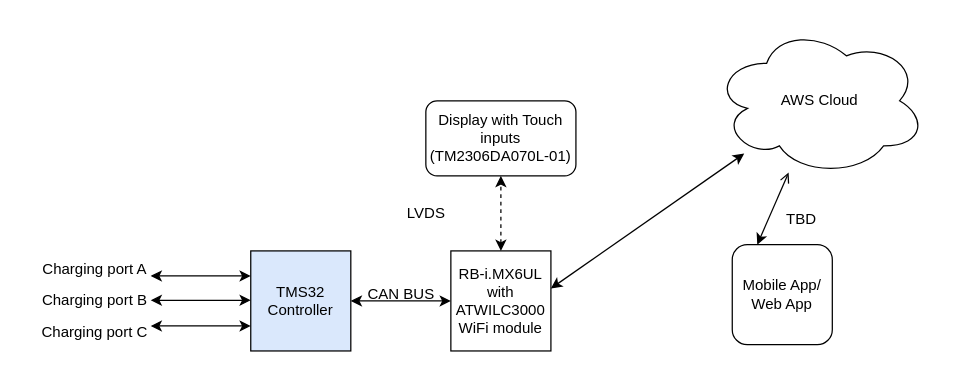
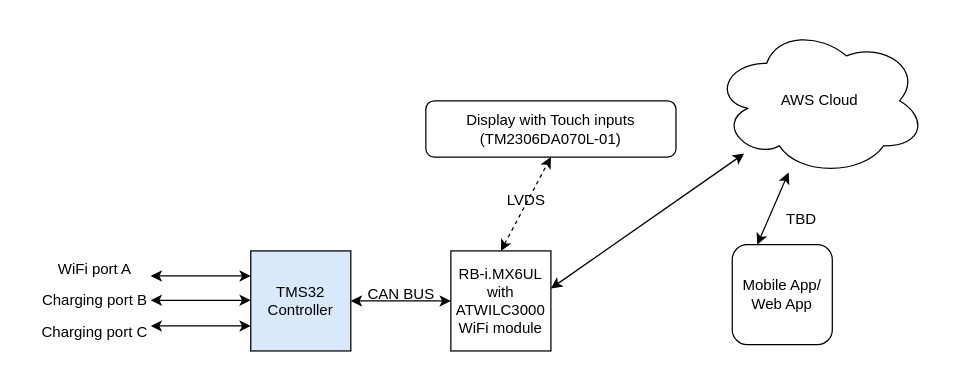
node "Display with Touch inputs (TM2306DA070L-01)": size 150x75 -> 250x56
edge "AWS Cloud" -- "Mobile App/ Web App": arrowhead open -> classic
node "LVDS": moved (426, 213) -> (526, 201)
node "Charging port A": label "Charging port A" -> "WiFi port A"
